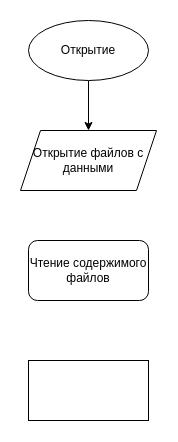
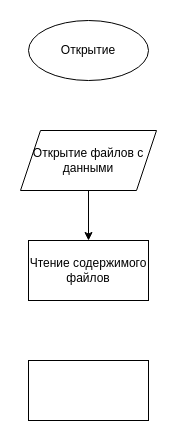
edge "Открытие" -> "Открытие файлов с данными": removed
edge "Открытие файлов с данными" -> "Чтение содержимого файлов": added
node "Чтение содержимого файлов": shape rounded rectangle -> rectangle
